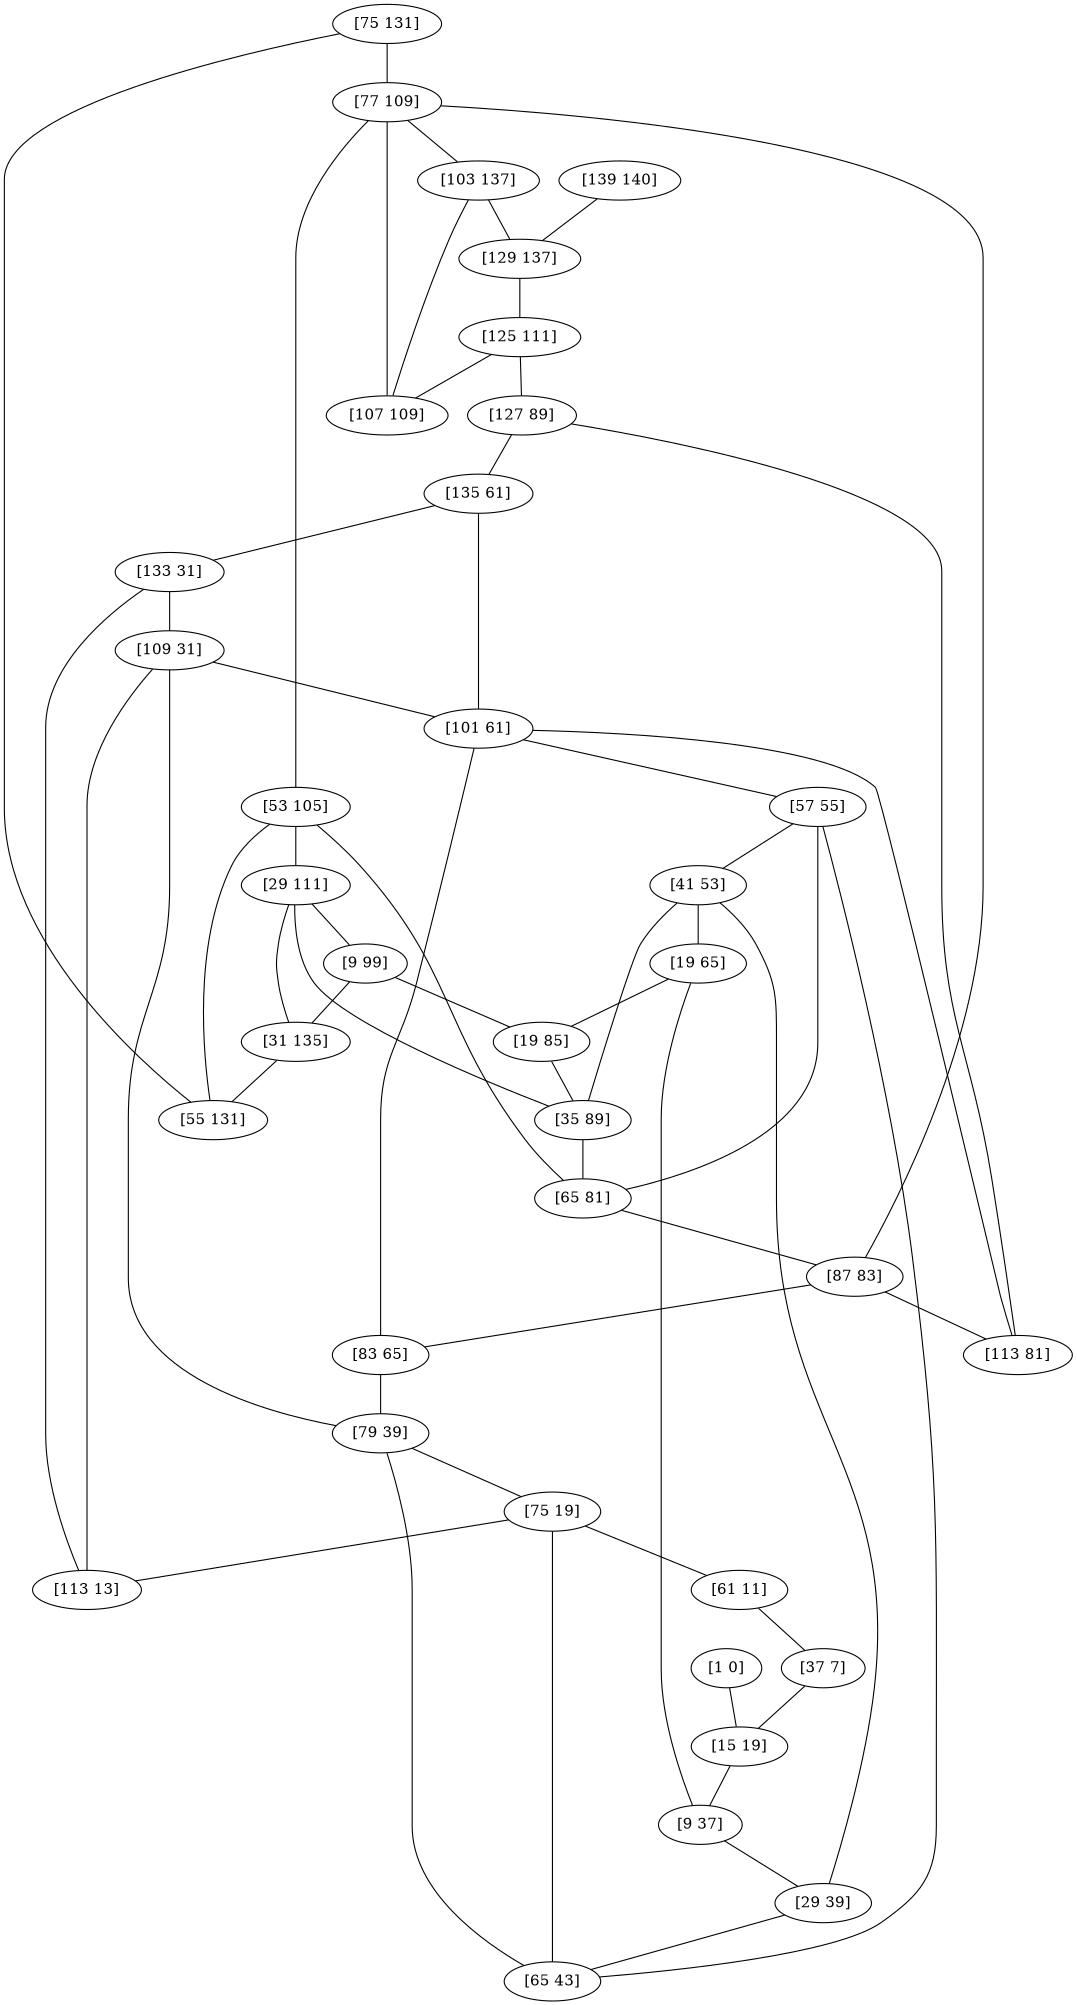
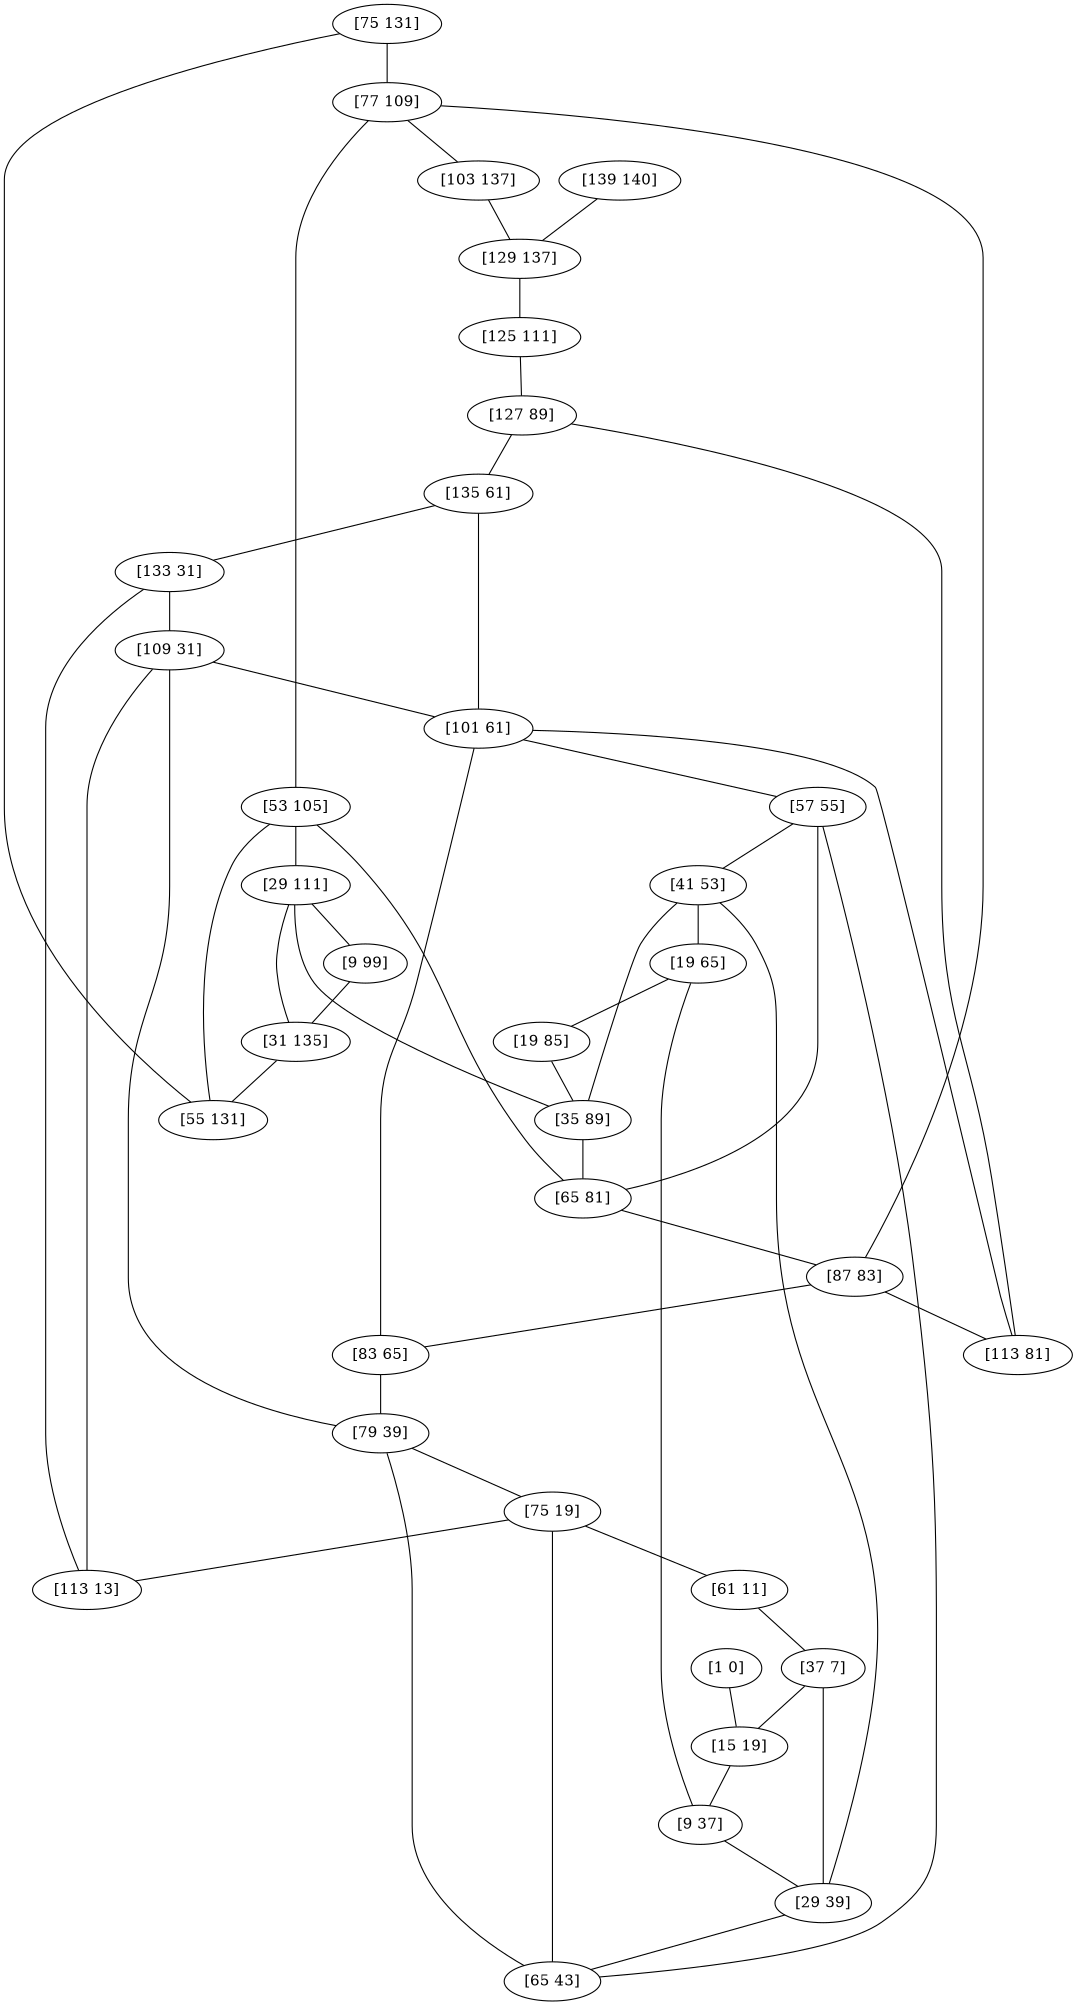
node "[107 109]": removed
edge "[9 99]" -- "[19 85]": removed
edge "[37 7]" -- "[29 39]": added
